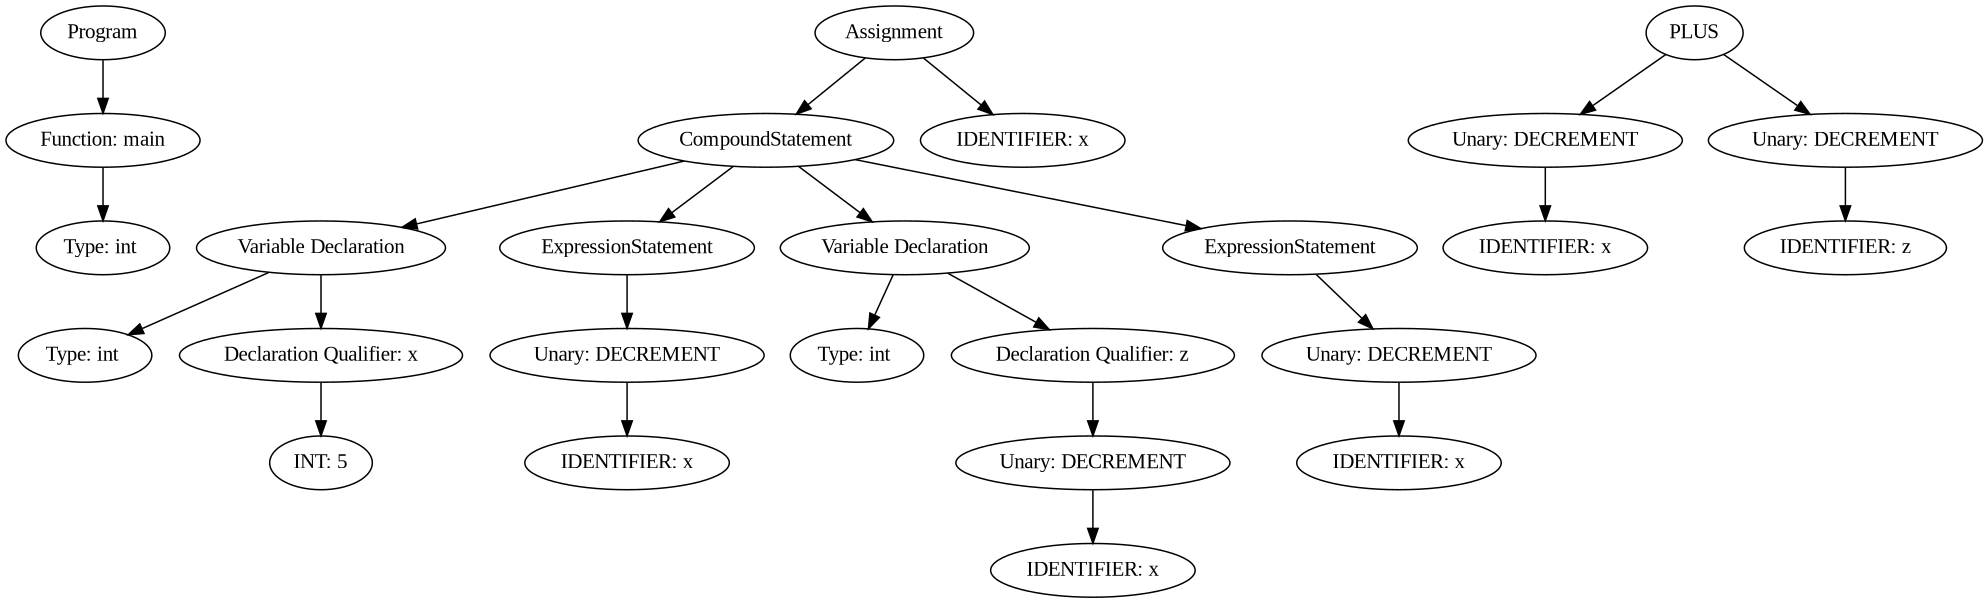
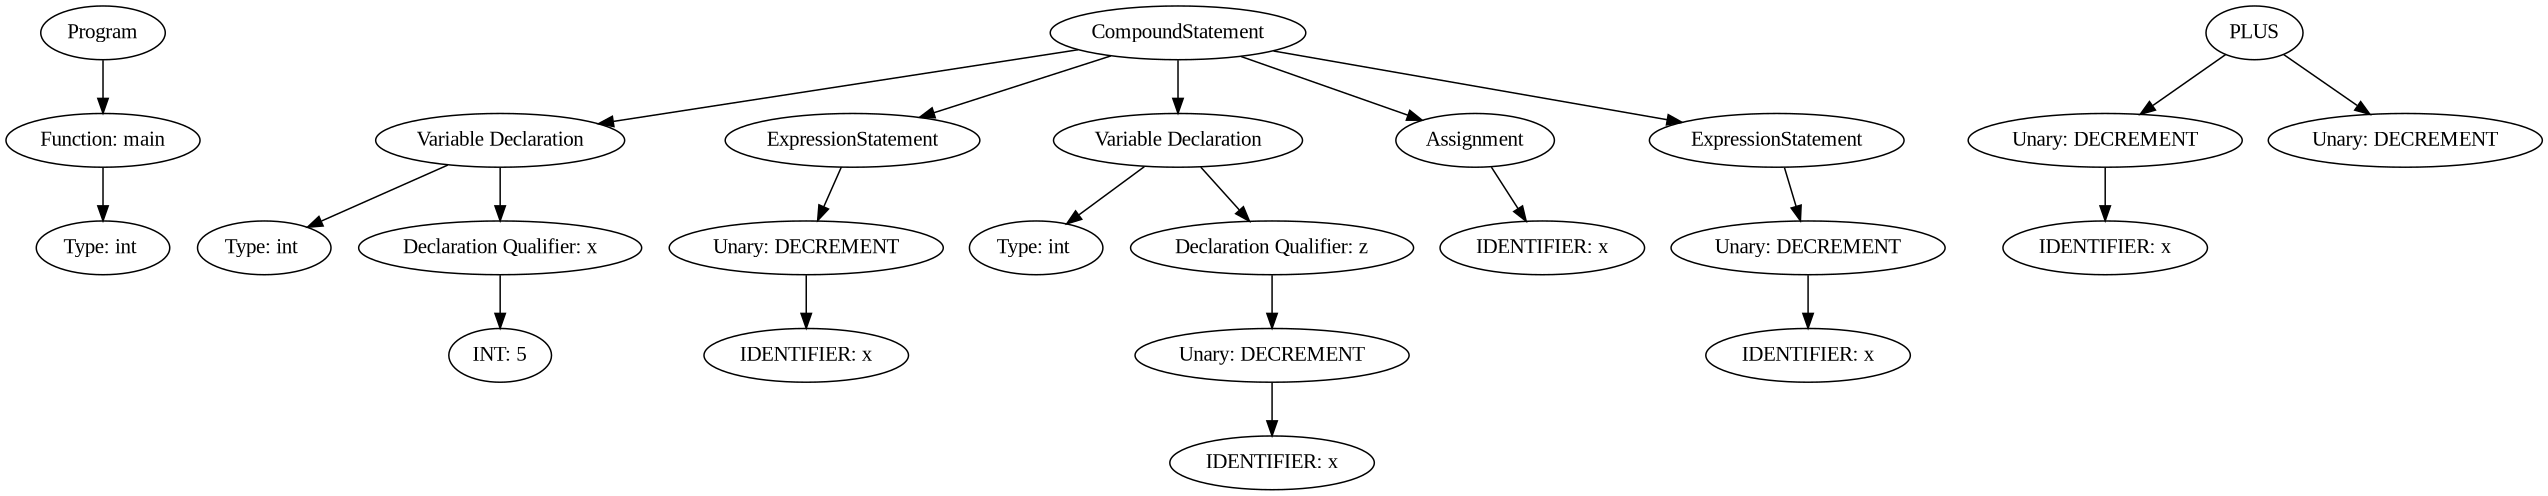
edge "Assignment" -> "CompoundStatement": reversed
node "IDENTIFIER: z": removed
